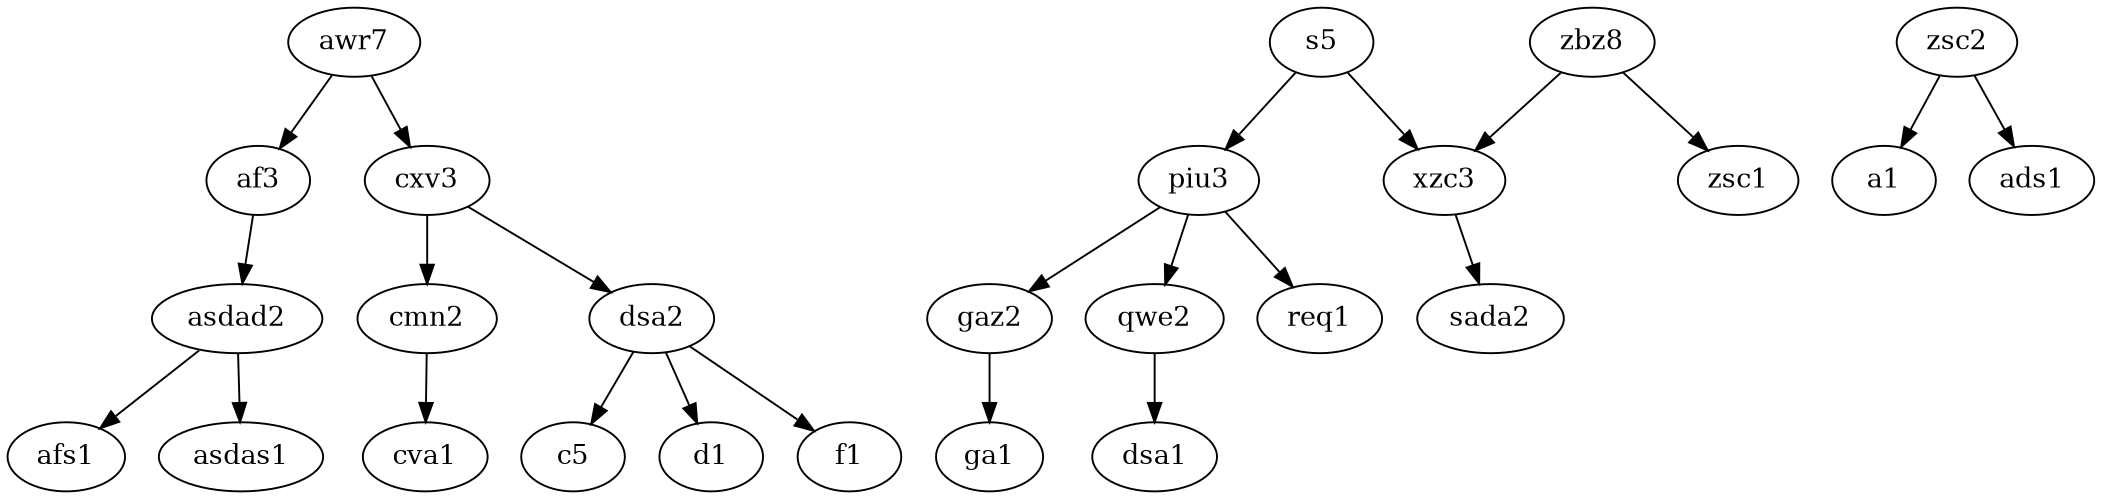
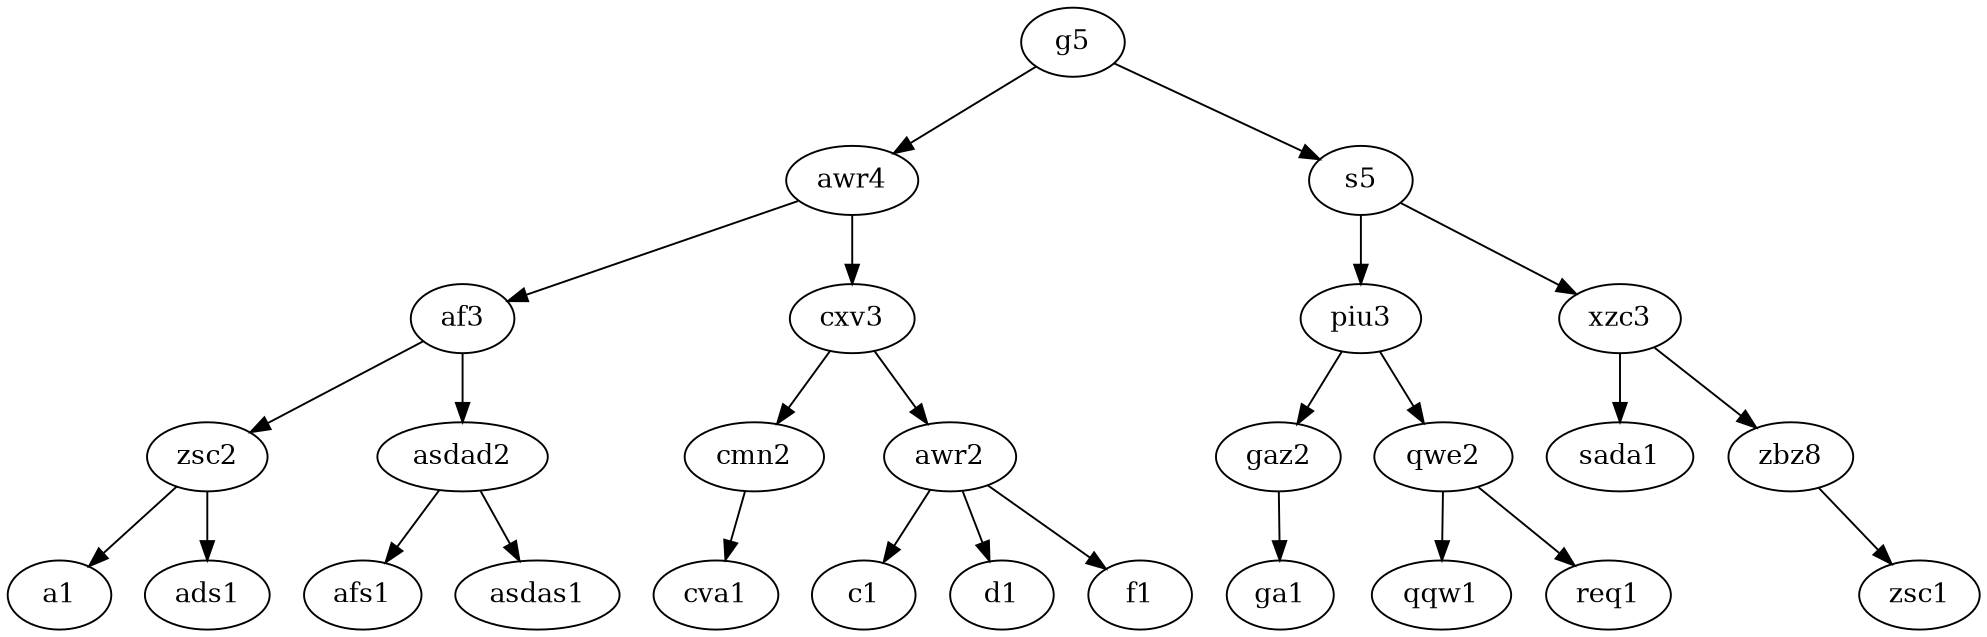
node "awr7": label "awr7" -> "awr4"
node "g5": added
edge "zbz8" -> "xzc3": reversed
edge "piu3" -> "req1": now "qwe2" -> "req1"
node "dsa2": label "dsa2" -> "awr2"
node "sada2": label "sada2" -> "sada1"
edge "af3" -> "zsc2": added
node "c5": label "c5" -> "c1"
node "dsa1": label "dsa1" -> "qqw1"
